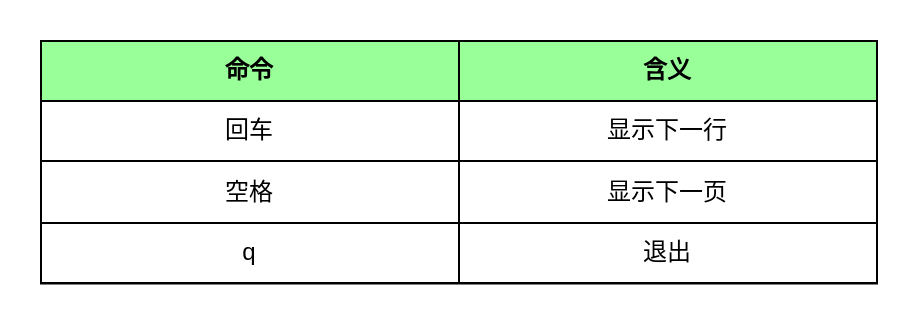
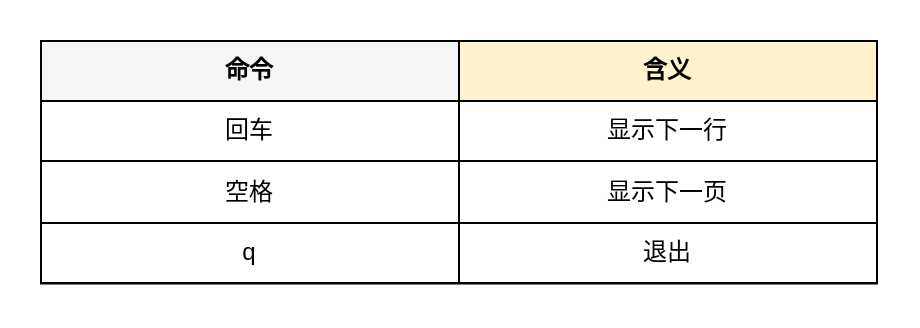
node "命令": fillcolor #99ff99 -> #f5f5f5
node "含义": fillcolor #99ff99 -> #fff2cc
